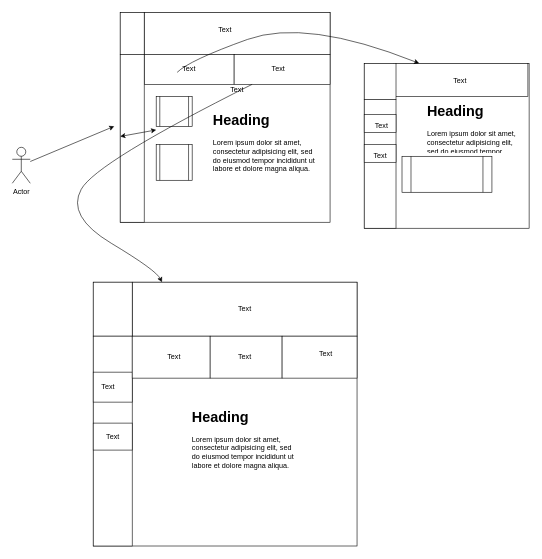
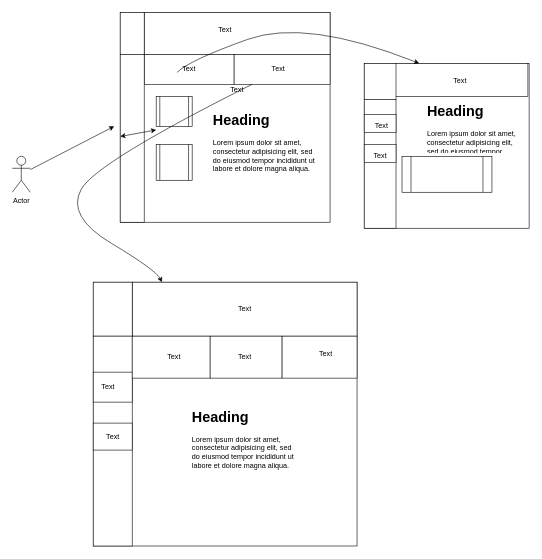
node "Actor": moved (21, 165) -> (21, 174)
